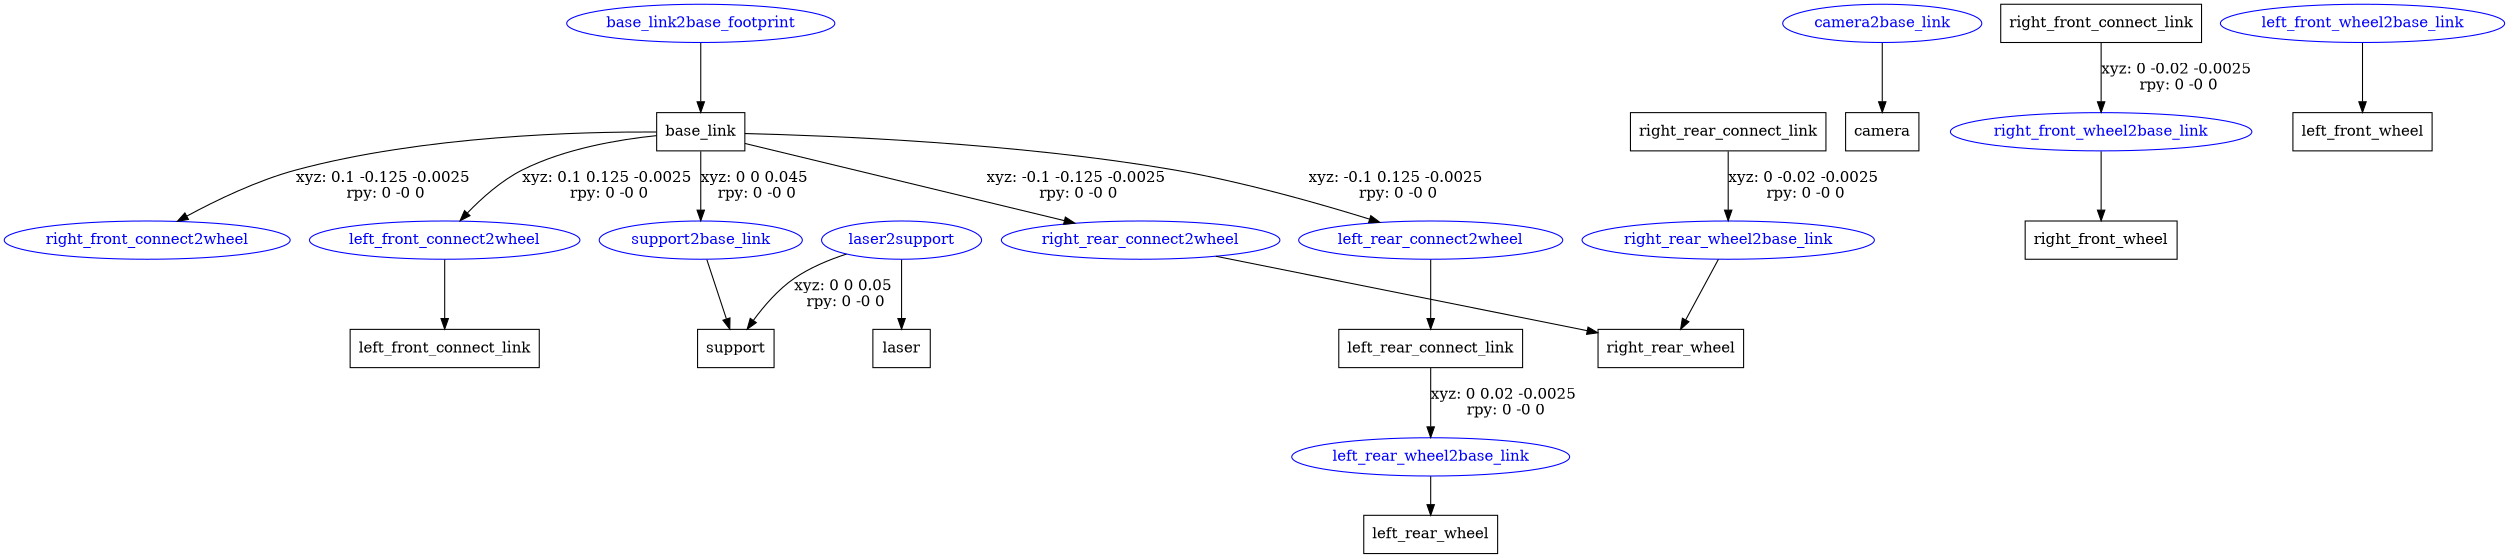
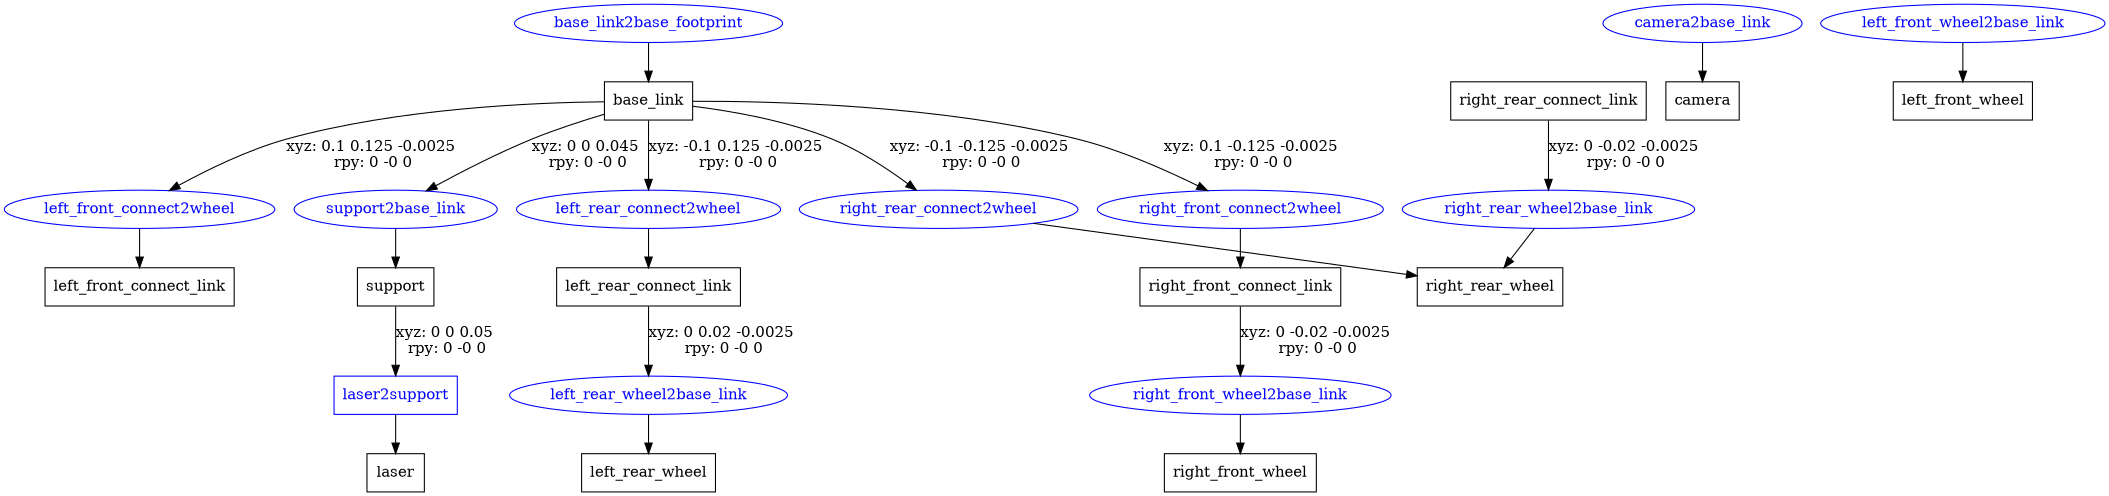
node "laser2support": shape ellipse -> box
edge "right_front_connect2wheel" -> "right_front_connect_link": added
edge "laser2support" -> "support": reversed
